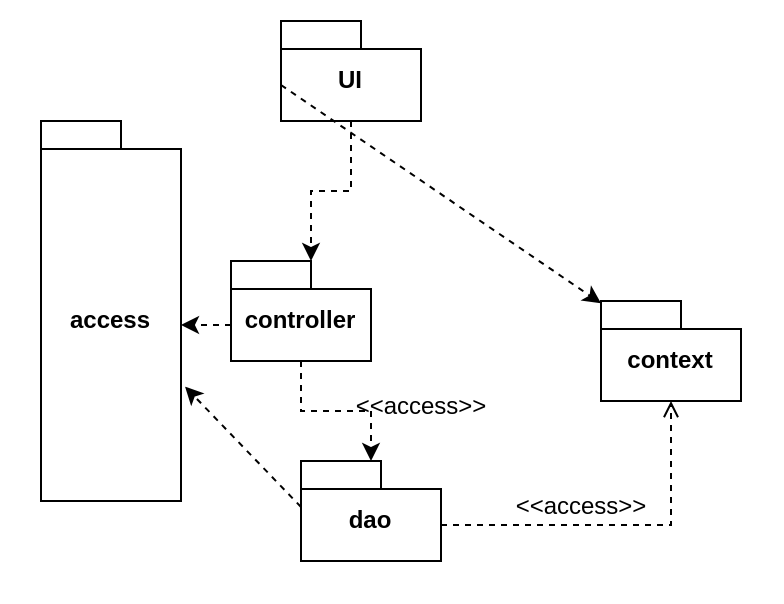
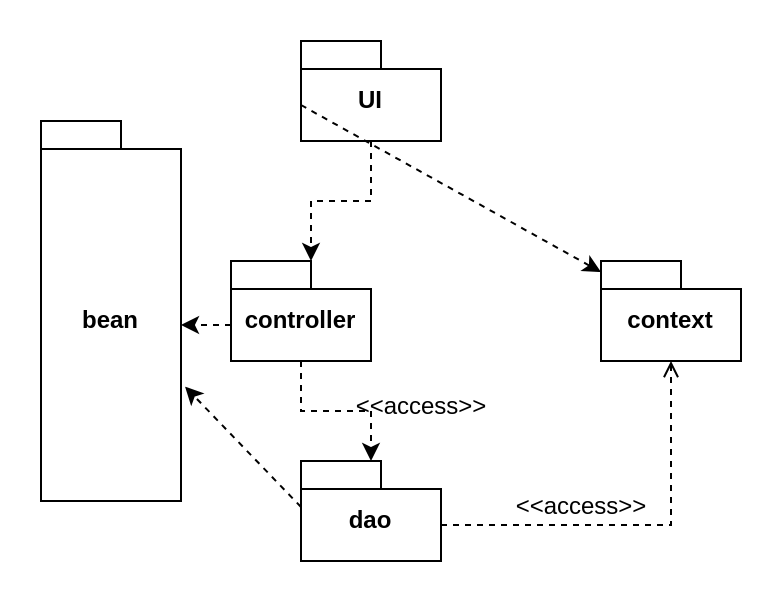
node "UI": moved (351, 71) -> (371, 91)
node "access": label "access" -> "bean"
node "context": moved (671, 351) -> (671, 311)
